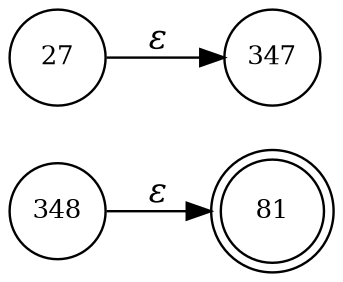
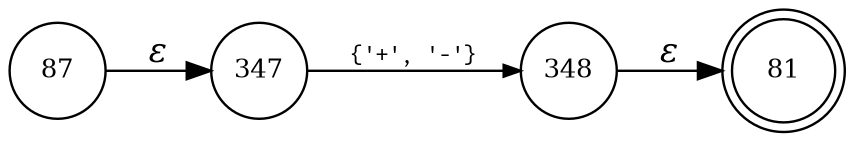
node "27": label "27" -> "87"
edge "347" -> "348": added, label "{'+', '-'}"
